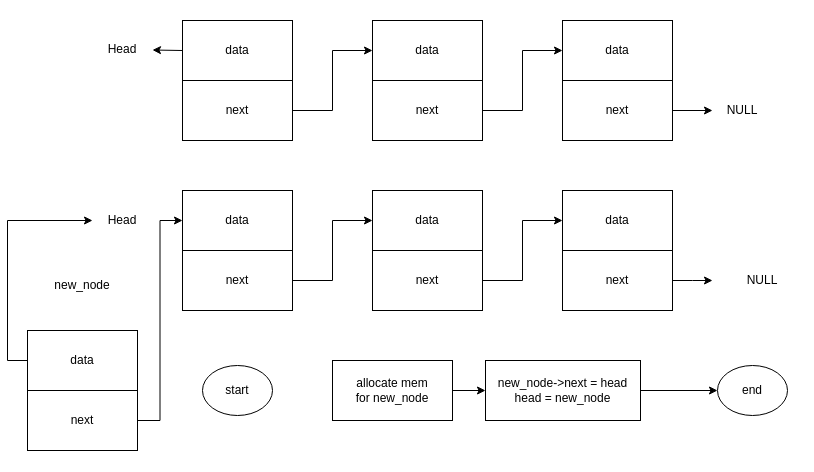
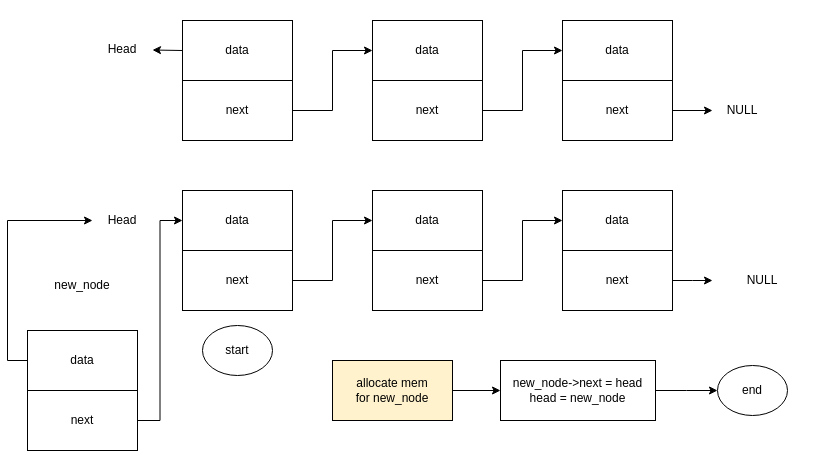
node "start": moved (238, 391) -> (238, 351)
node "allocate mem for new_node": fillcolor #ffffff -> #fff2cc
node "new_node->next = head head = new_node": moved (563, 391) -> (578, 391)
